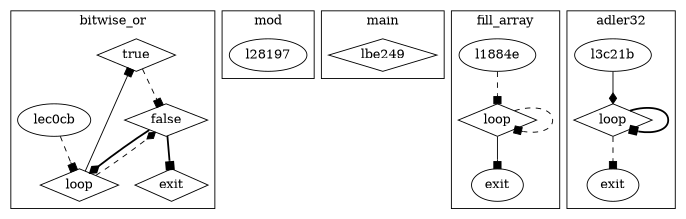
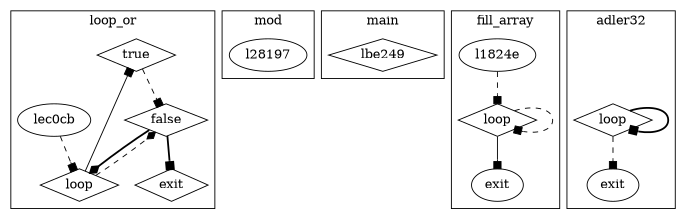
cluster "bitwise_or": label "bitwise_or" -> "loop_or"
node "l1884e": label "l1884e" -> "l1824e"
node "l3c21b": removed
